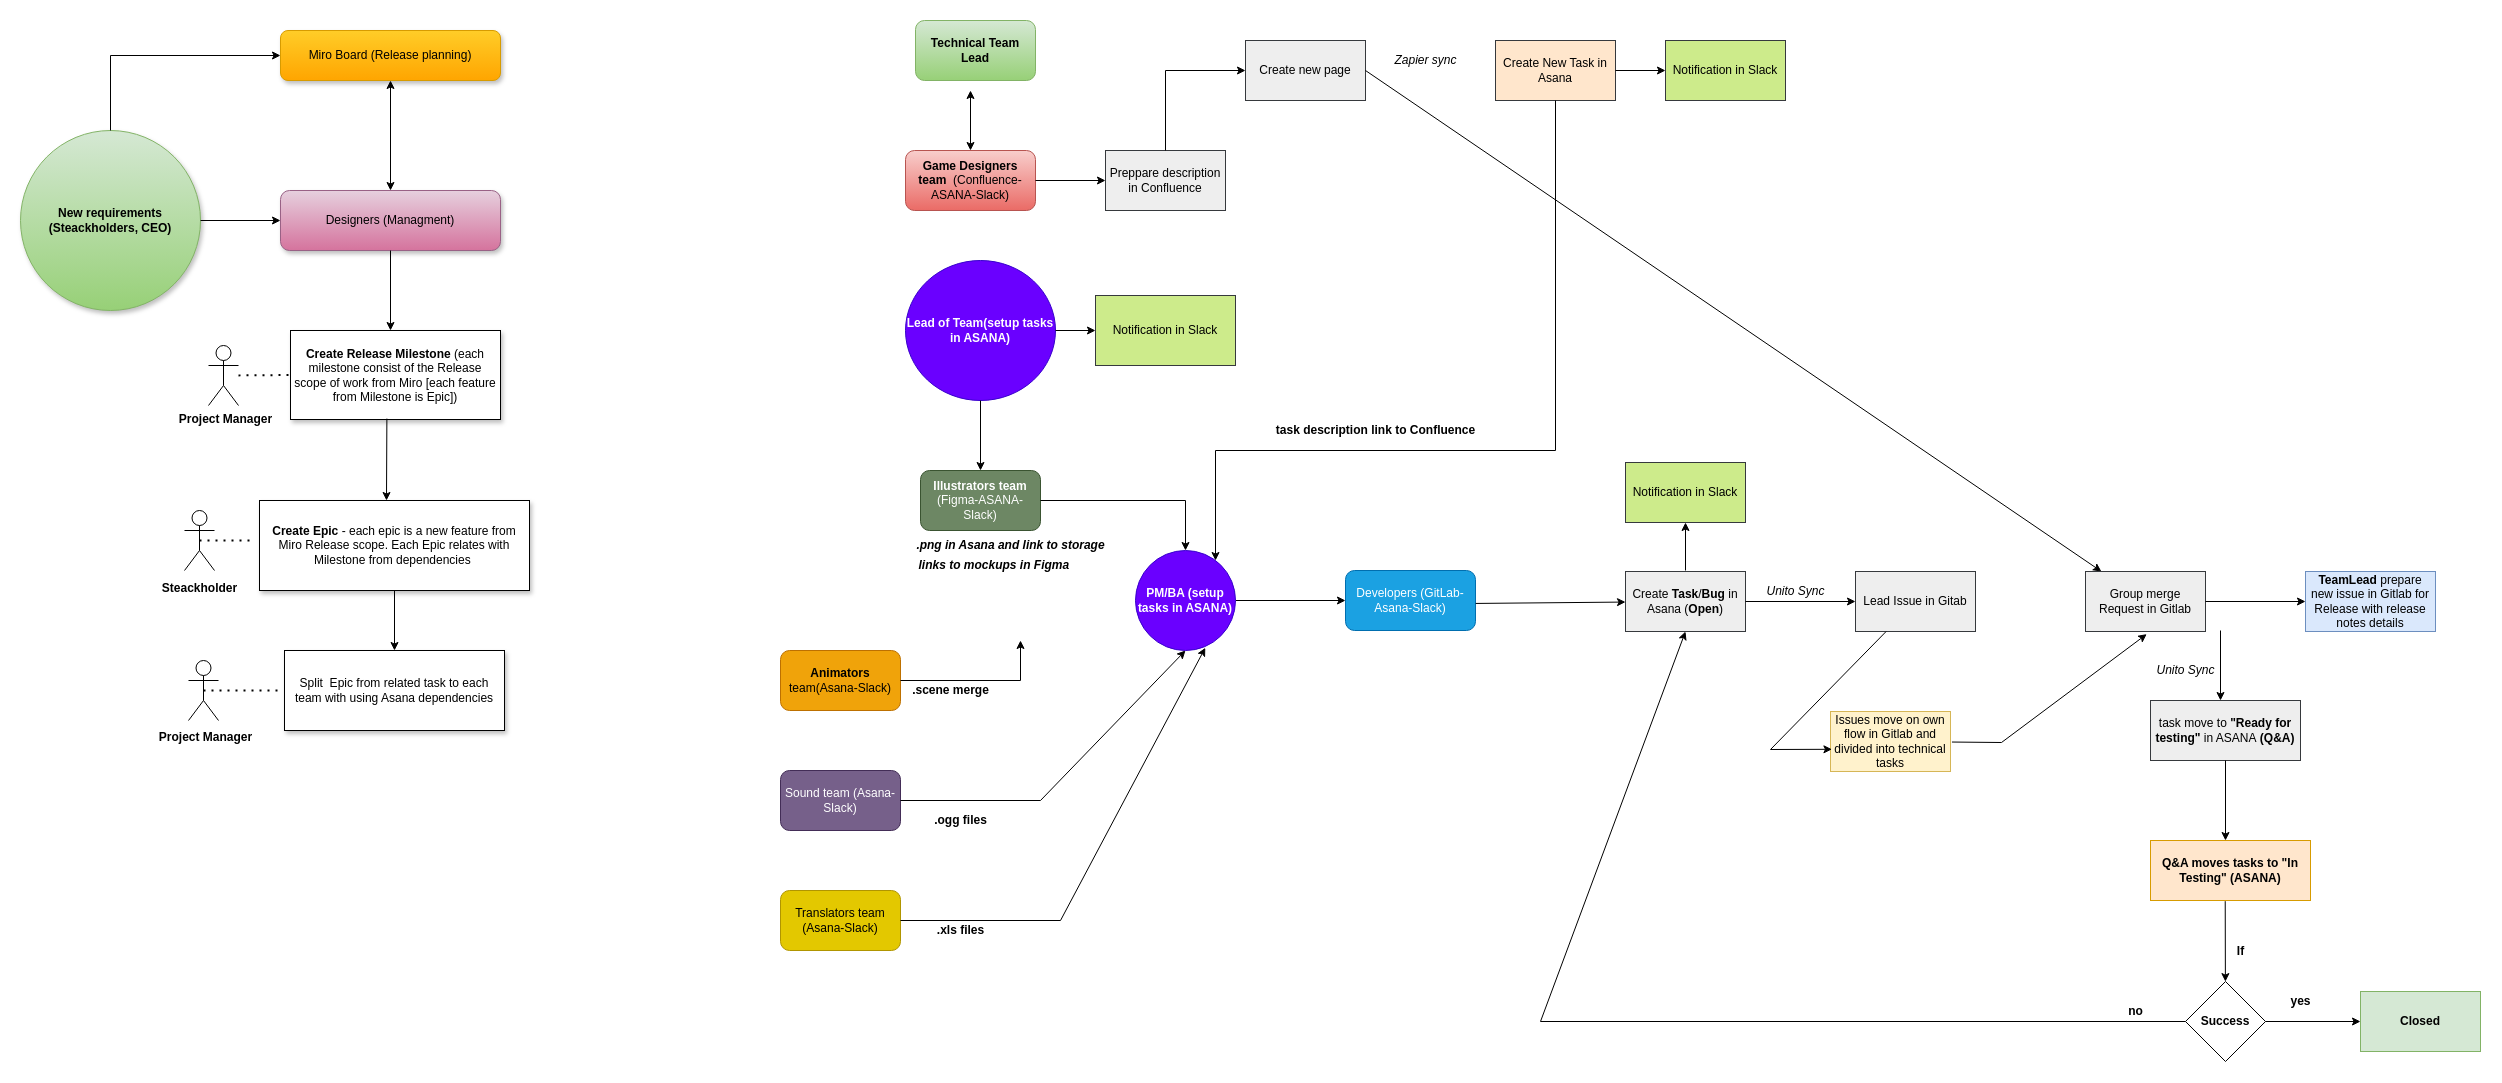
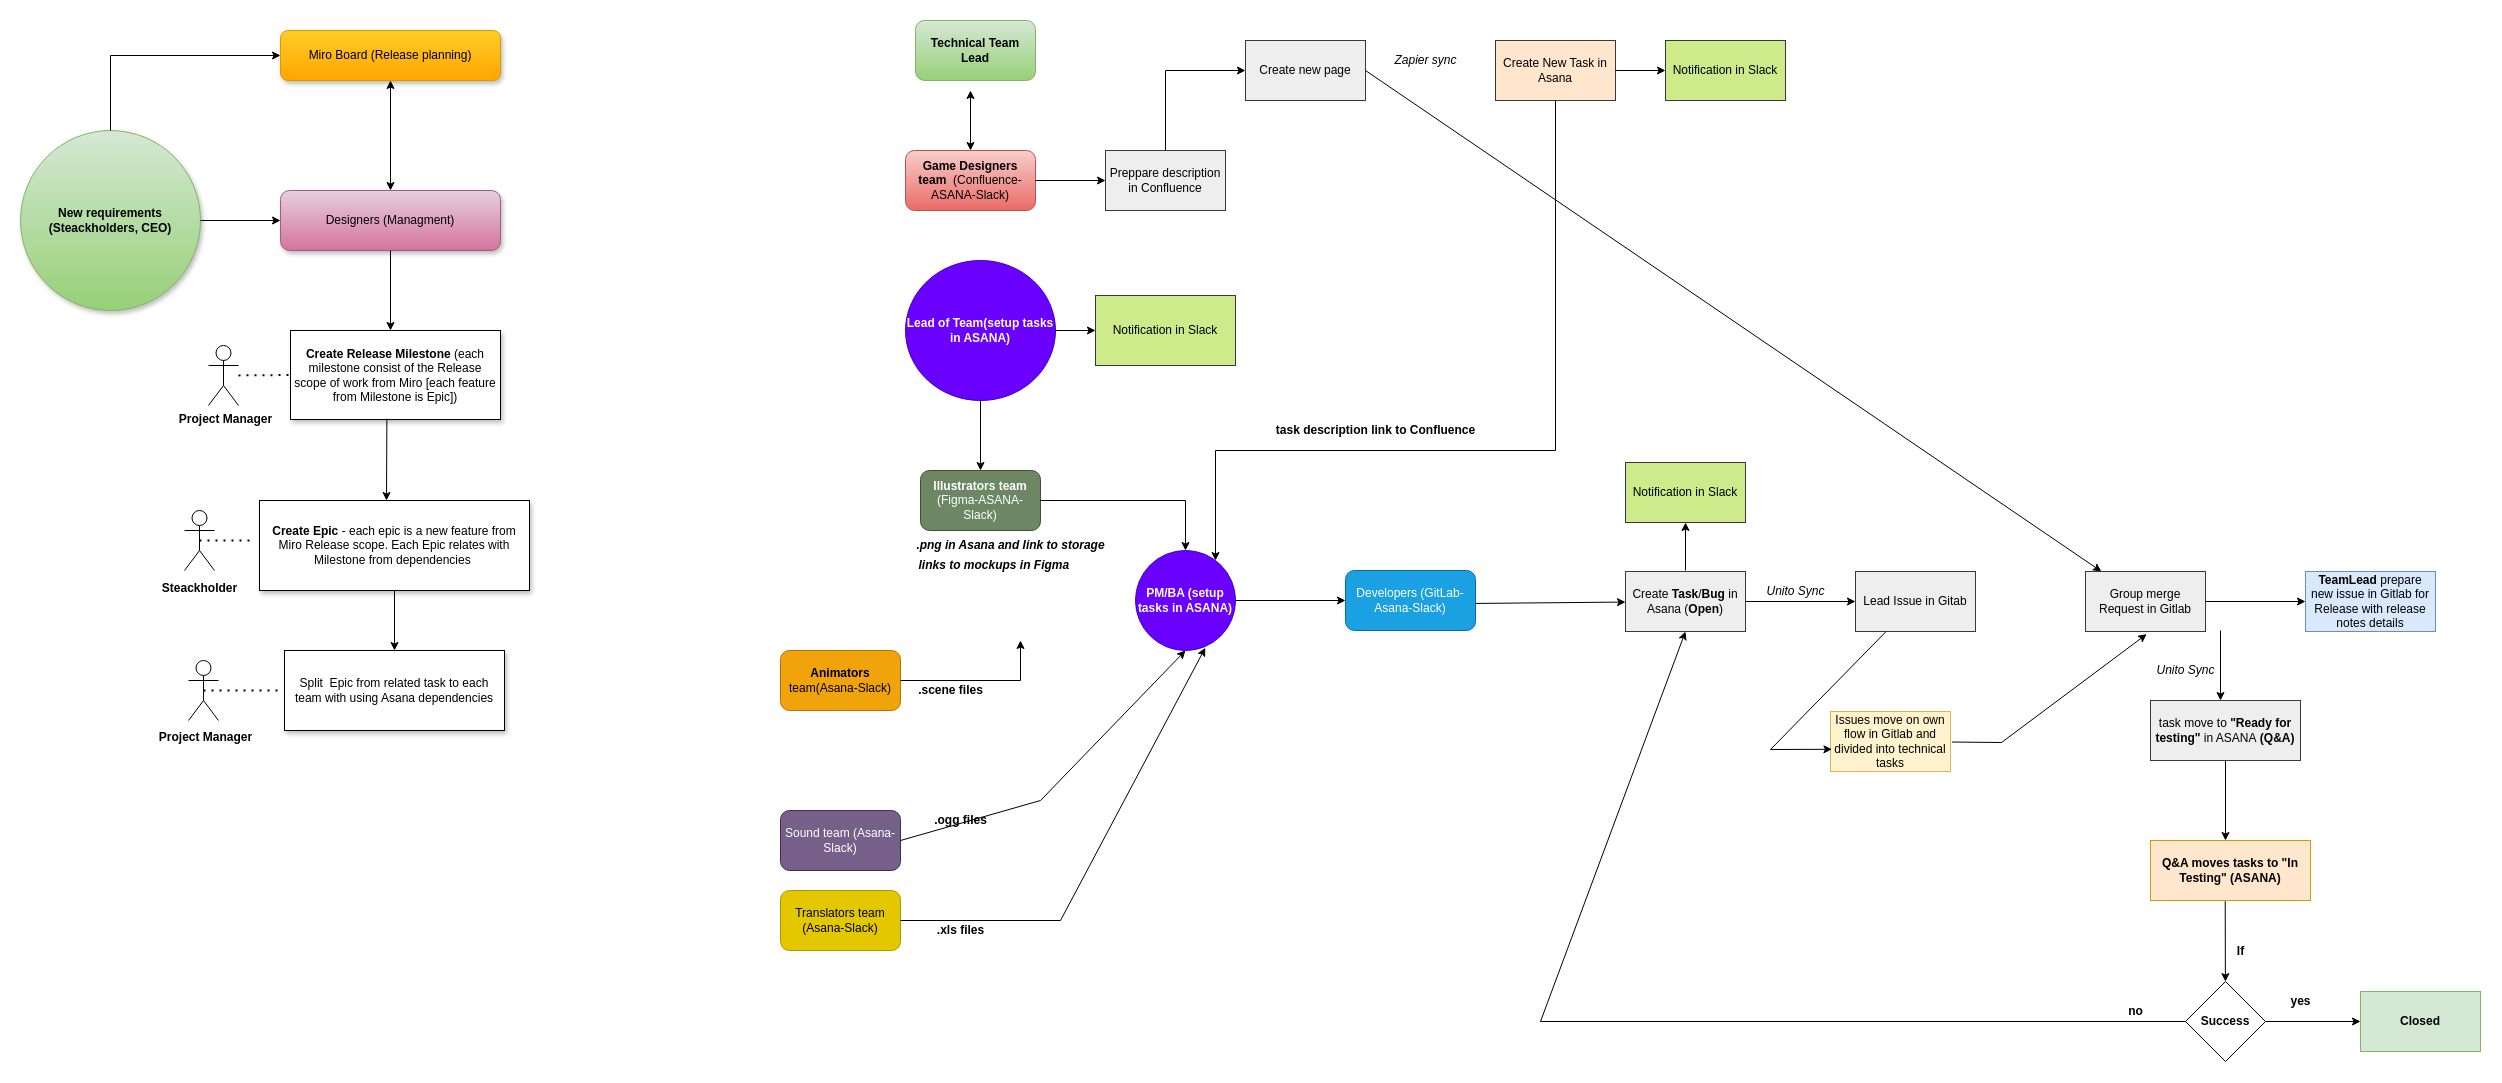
node ".scene merge": label ".scene merge" -> ".scene files"
node "Sound team (Asana-Slack)": moved (841, 801) -> (841, 841)
